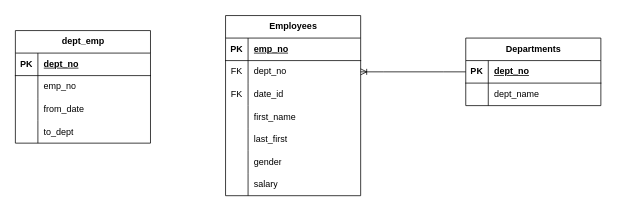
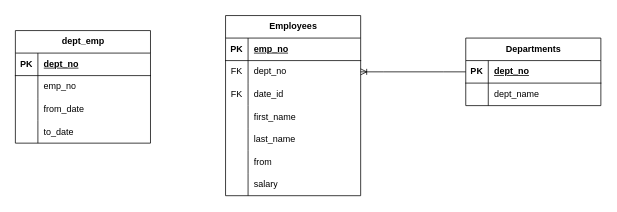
node "to_dept": label "to_dept" -> "to_date"
node "last_first": label "last_first" -> "last_name"
node "gender": label "gender" -> "from"
